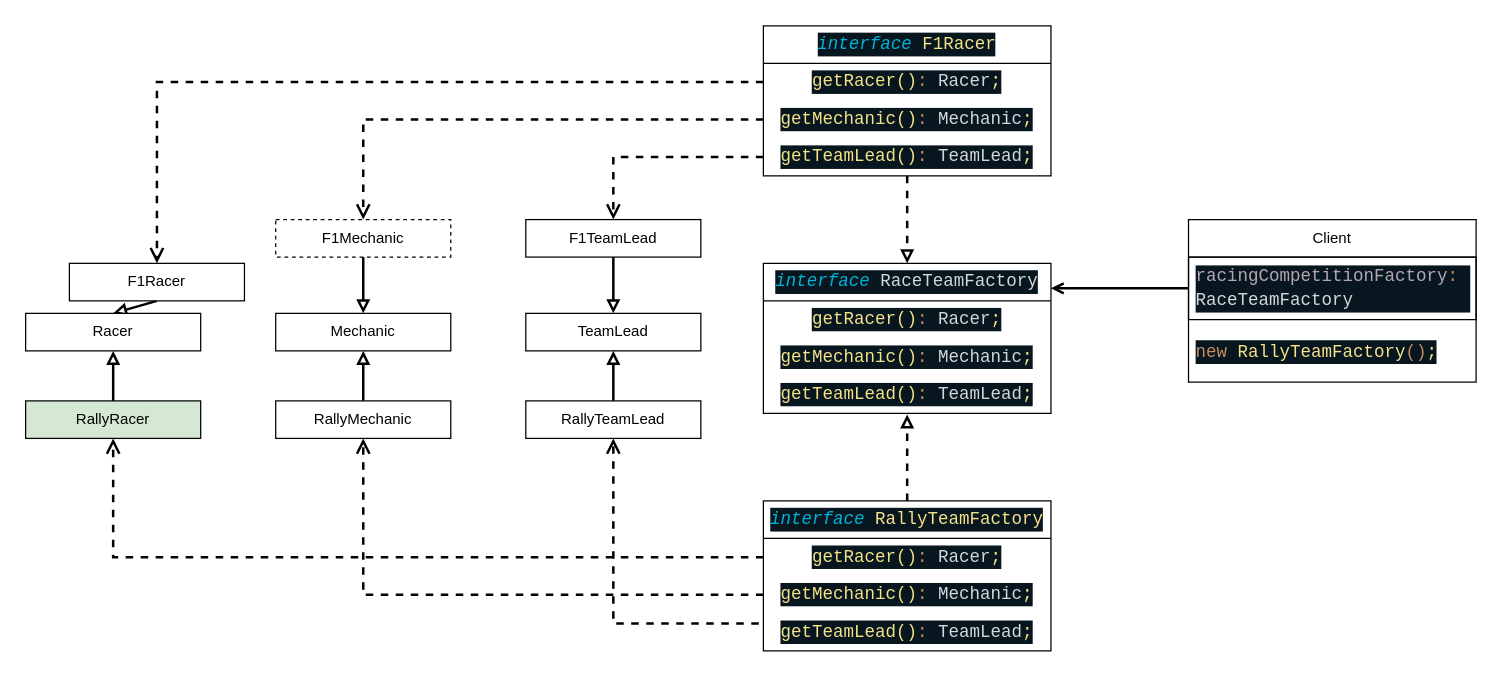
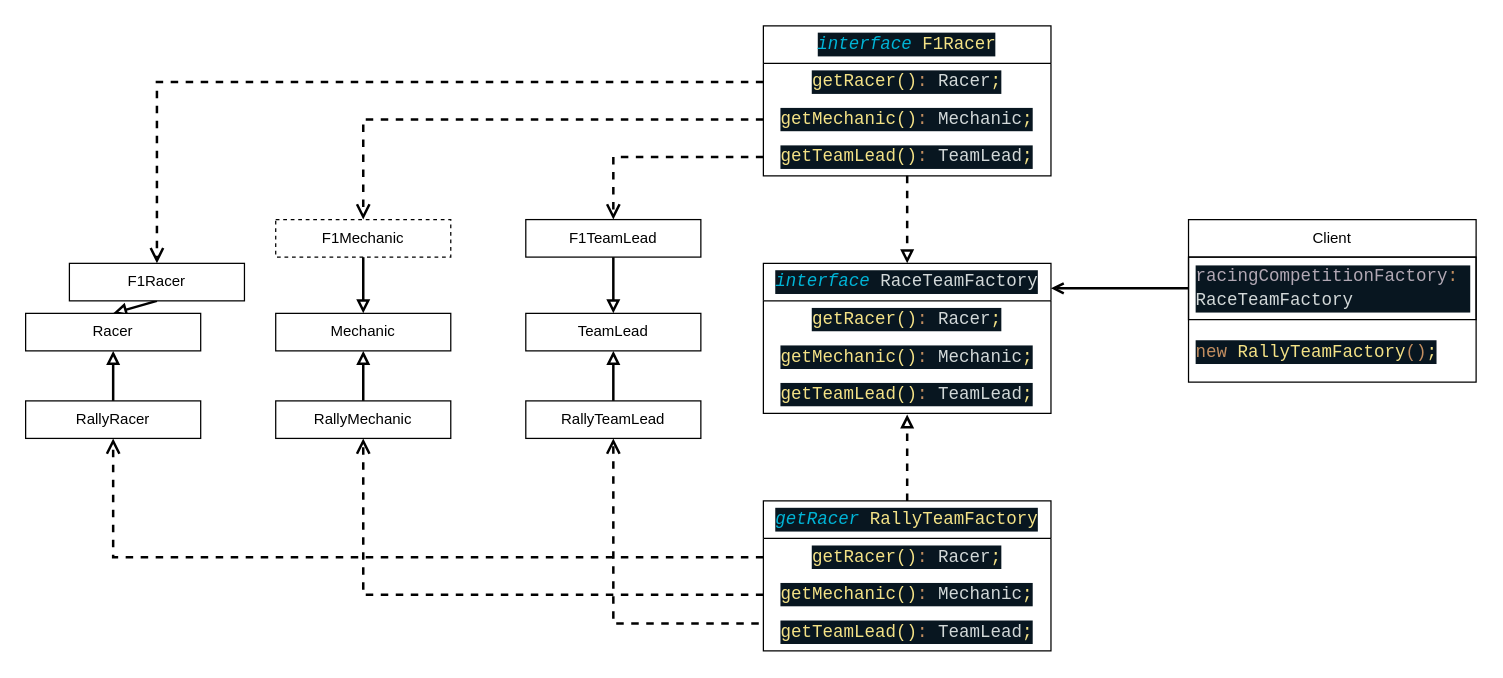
node "RallyRacer": fillcolor #d5e8d4 -> #ffffff
node "interface RallyTeamFactory": label "interface RallyTeamFactory" -> "getRacer RallyTeamFactory"
